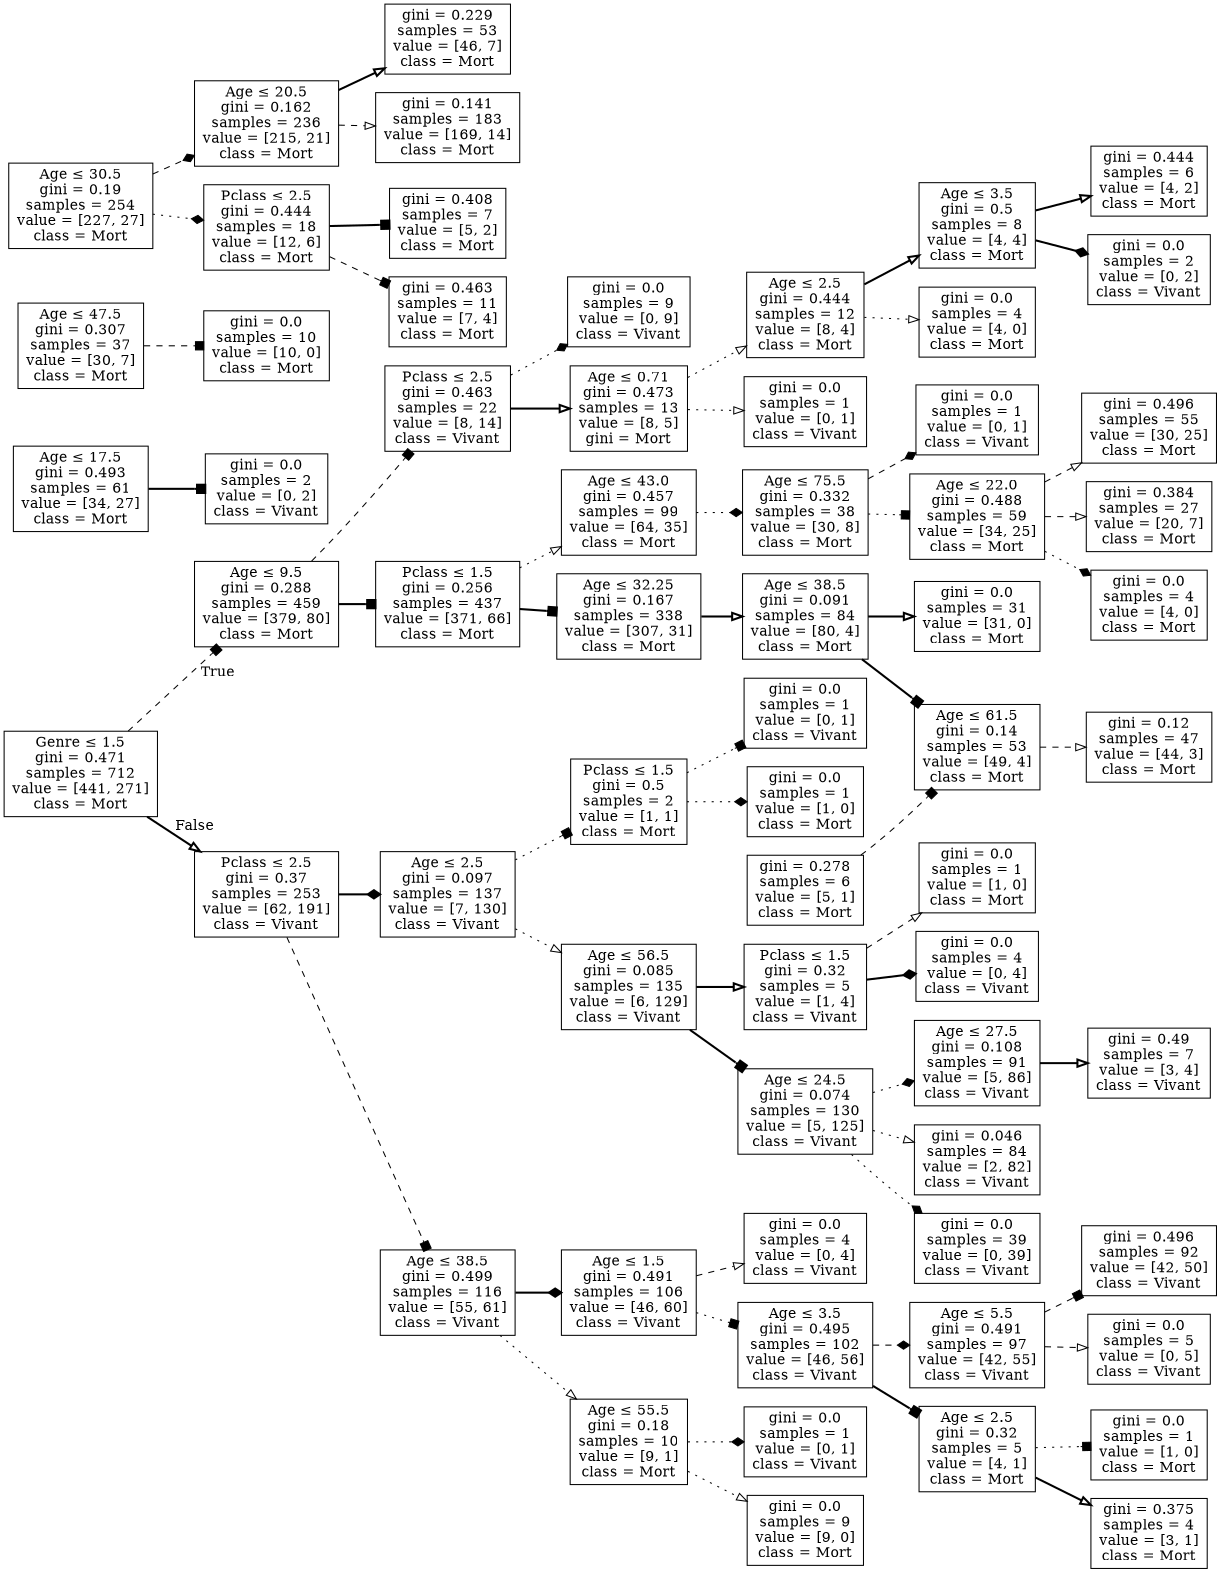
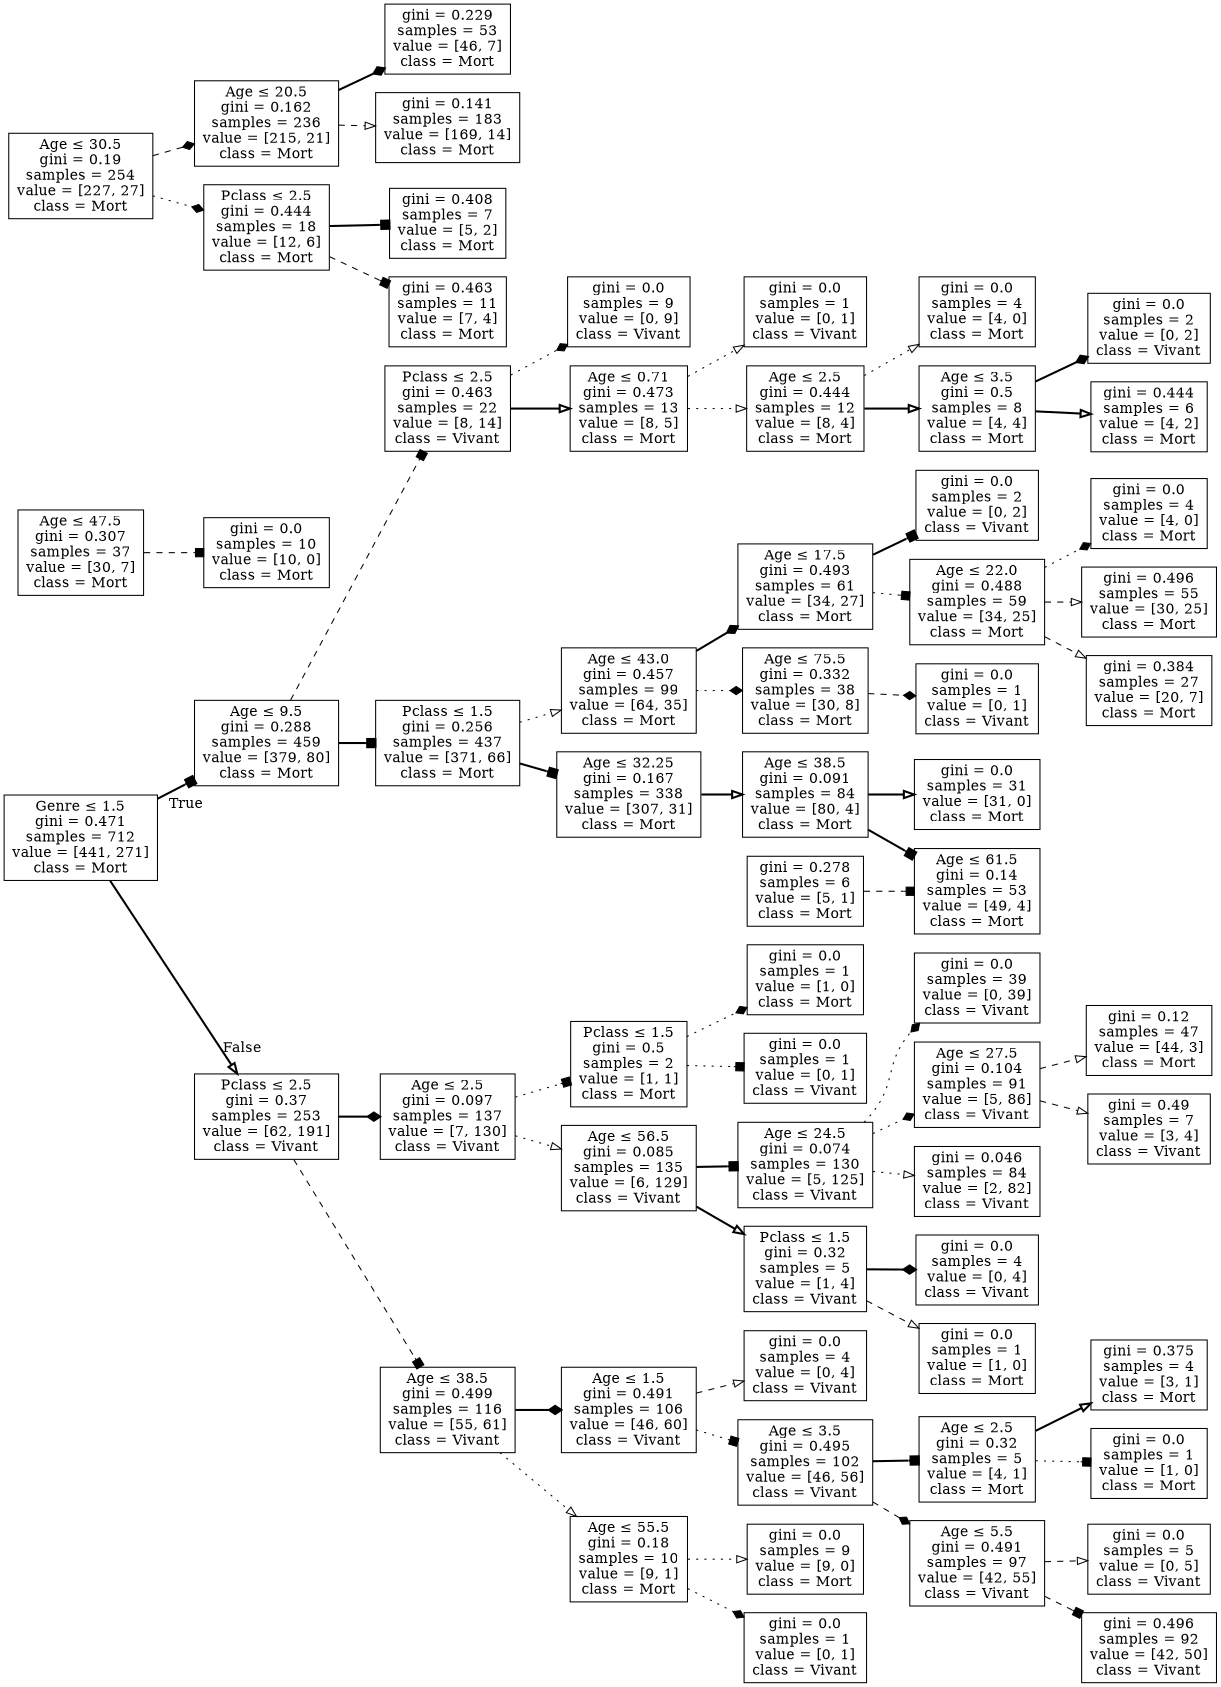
edge "Age ≤ 20.5" -> "gini = 0.229": arrowhead onormal -> diamond
node "Age ≤ 0.71": text "gini = Mort" -> "class = Mort"
edge "Age ≤ 75.5" -> "Age ≤ 22.0": now "Age ≤ 17.5" -> "Age ≤ 22.0"
edge "Age ≤ 43.0" -> "Age ≤ 17.5": added
edge "Genre ≤ 1.5" -> "Age ≤ 9.5": style dashed -> bold
edge "Age ≤ 61.5" -> "gini = 0.12": now "Age ≤ 27.5" -> "gini = 0.12"
node "Age ≤ 27.5": text "gini = 0.108" -> "gini = 0.104"
edge "Age ≤ 27.5" -> "gini = 0.49": style bold -> dashed
